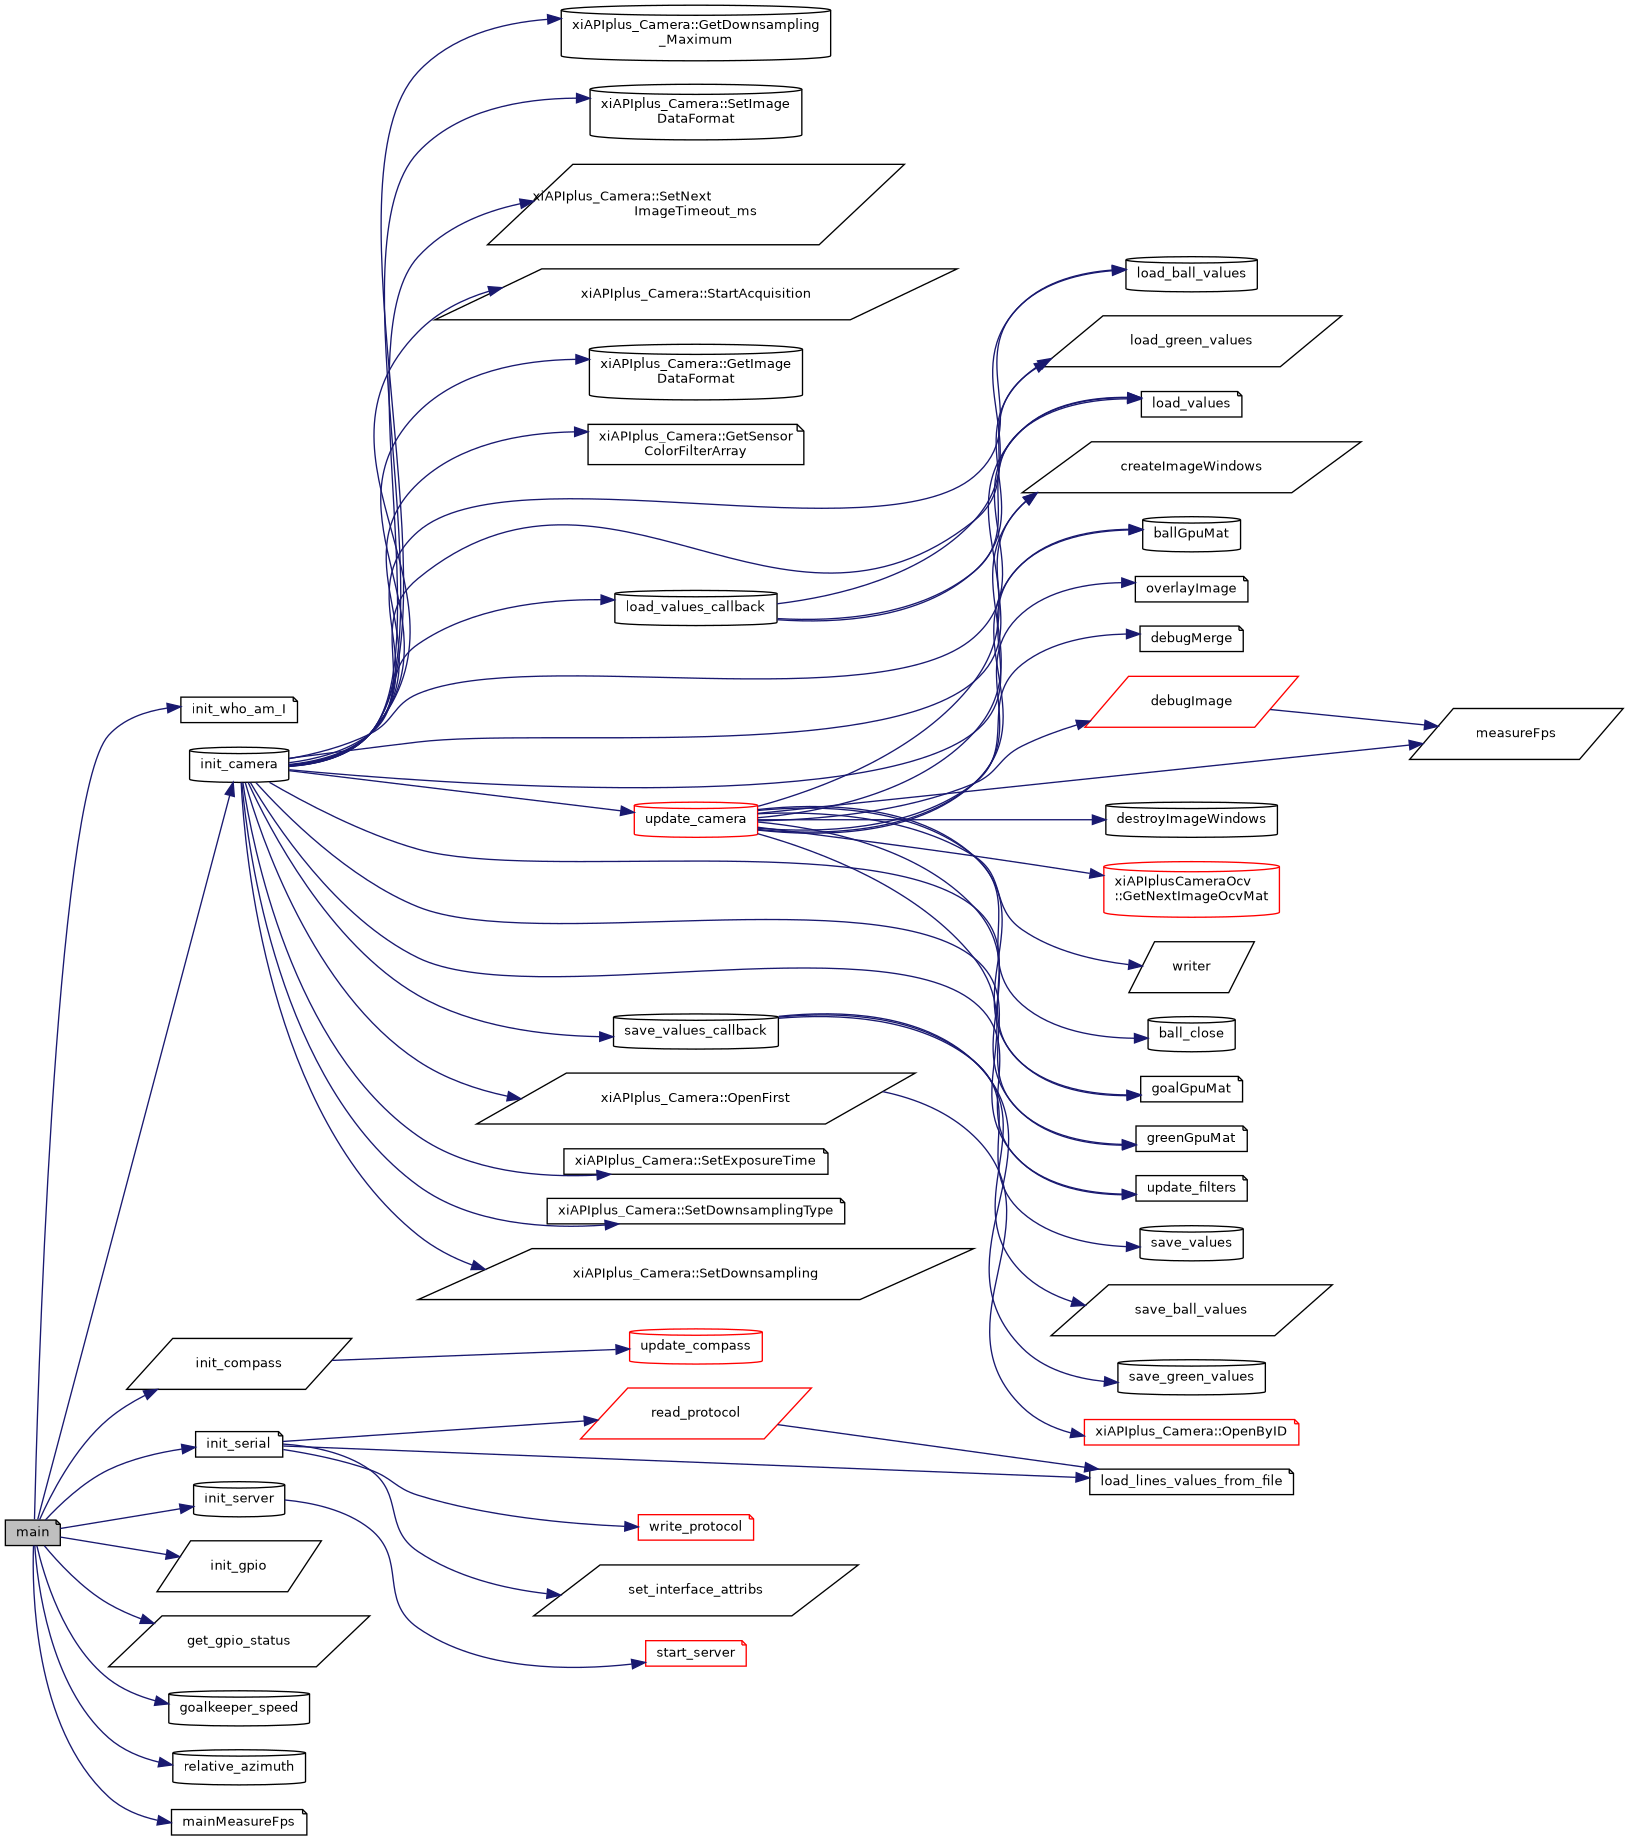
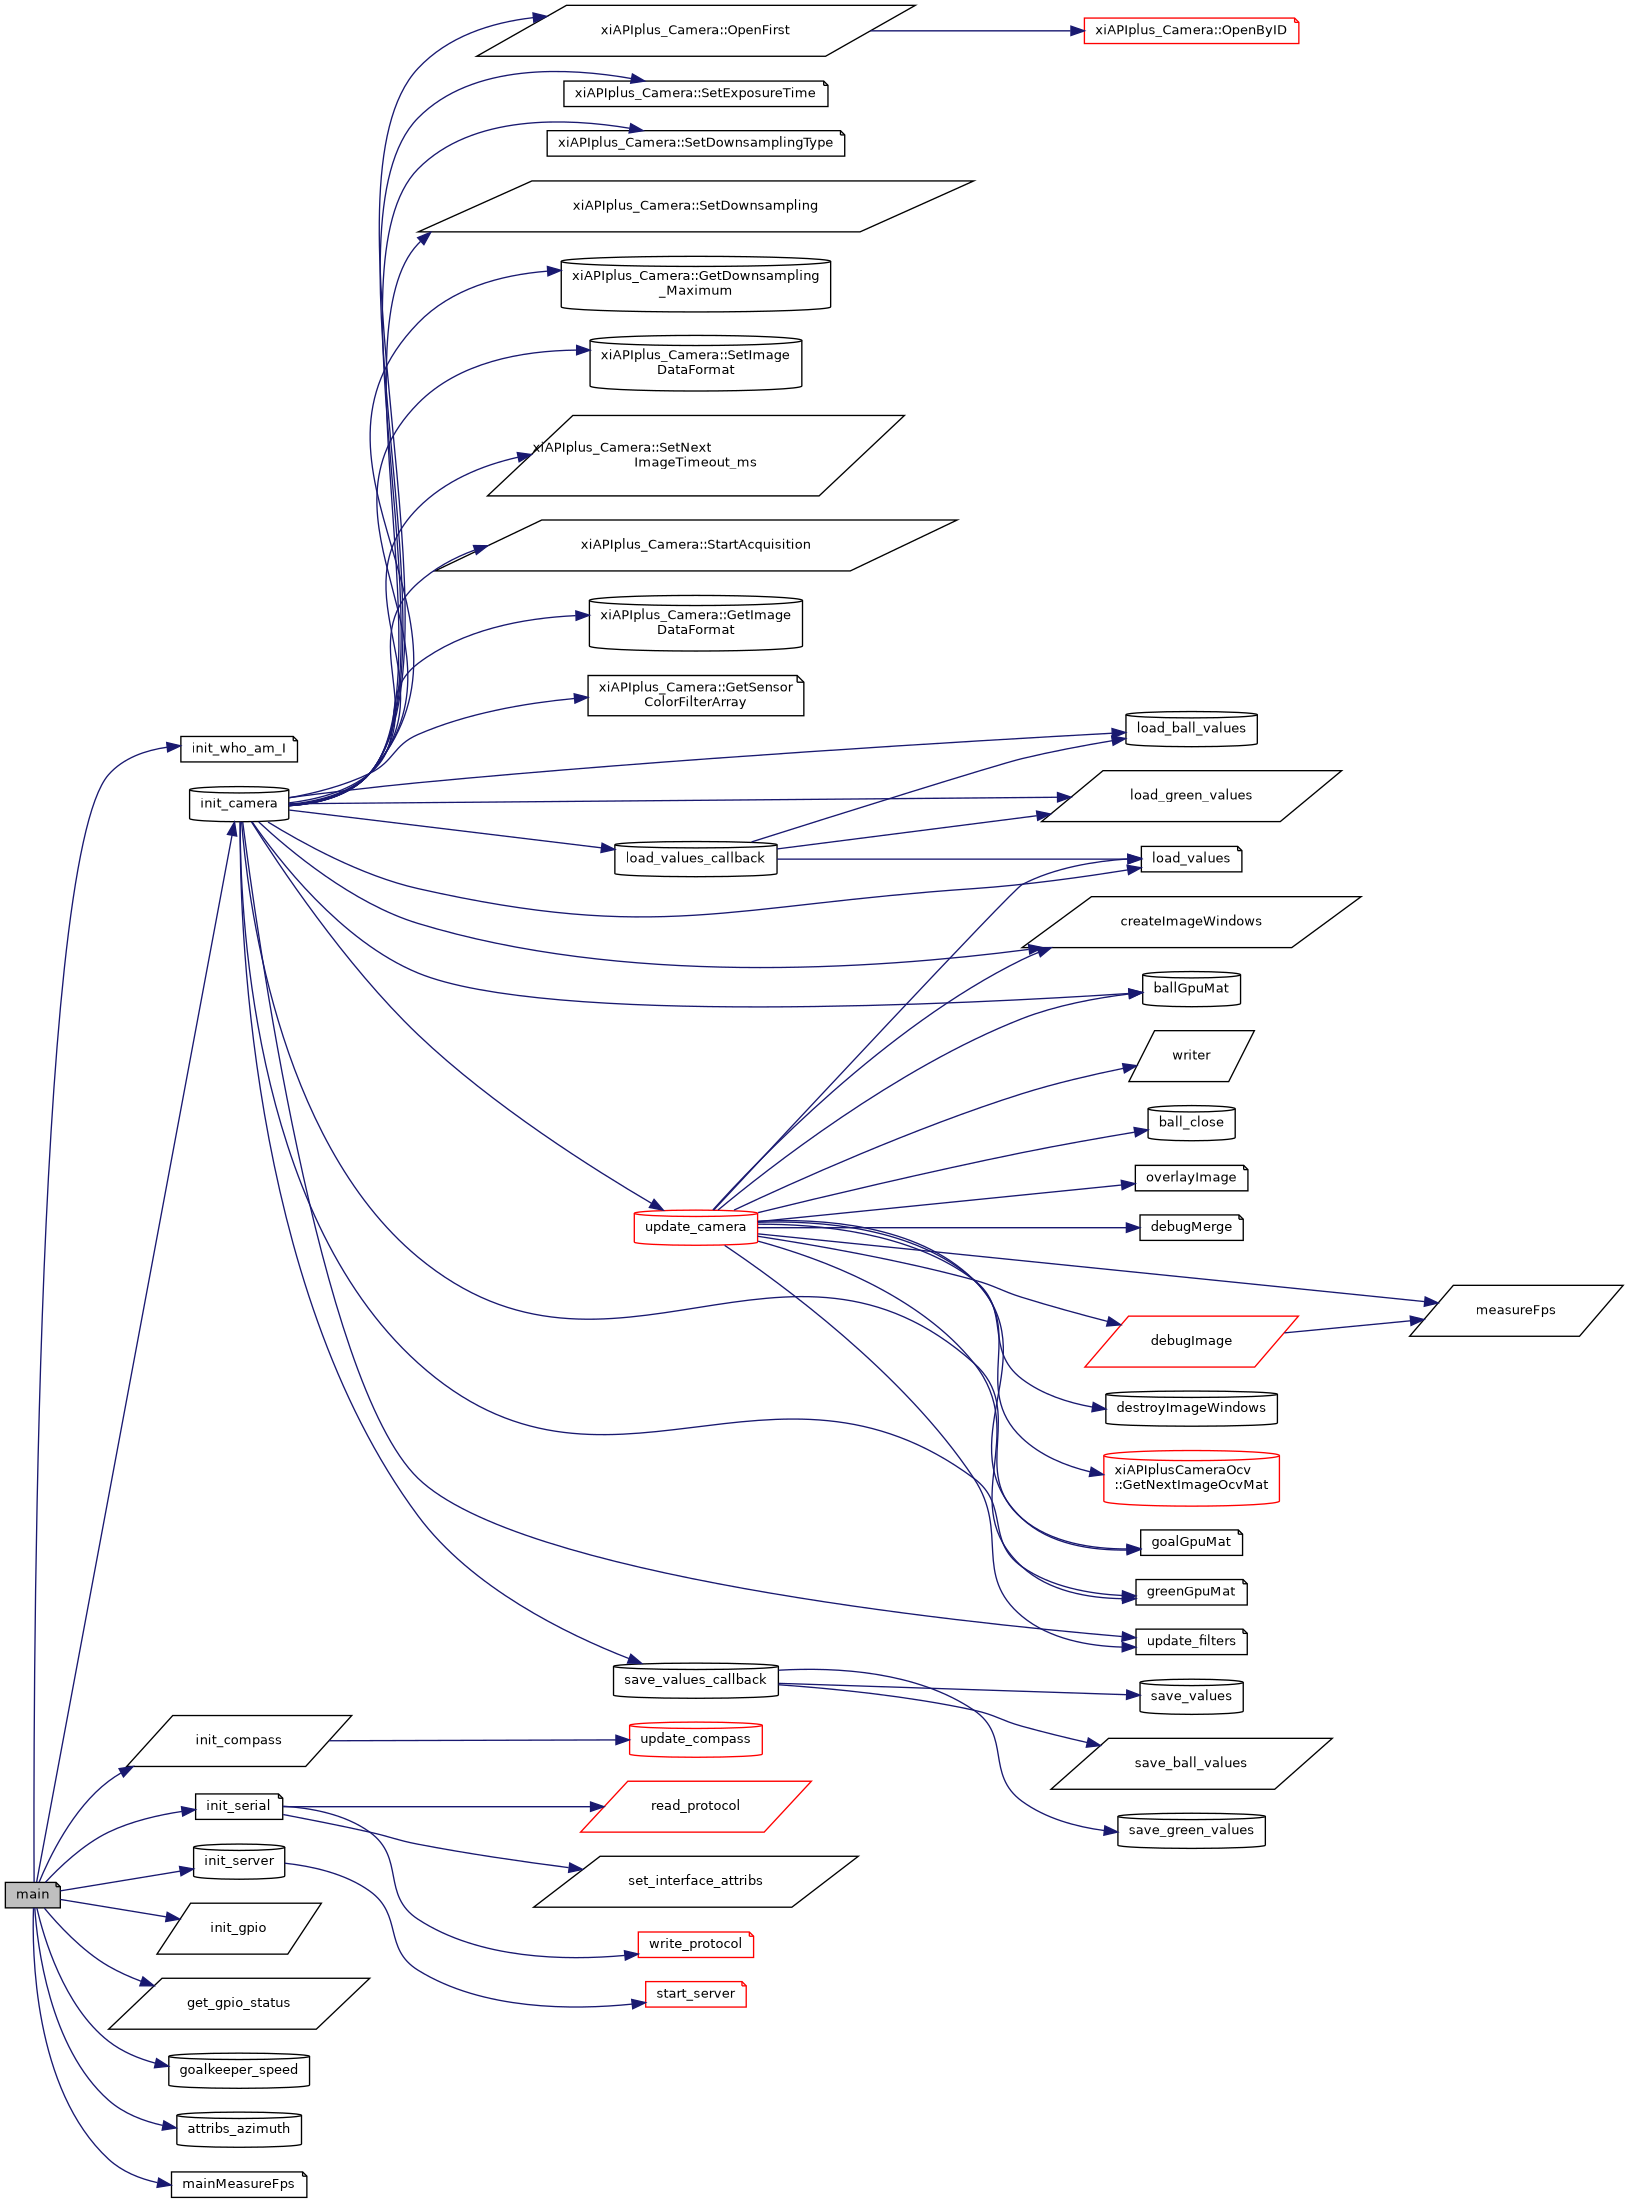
node "load_lines_values_from_file": removed
node "relative_azimuth": label "relative_azimuth" -> "attribs_azimuth"
